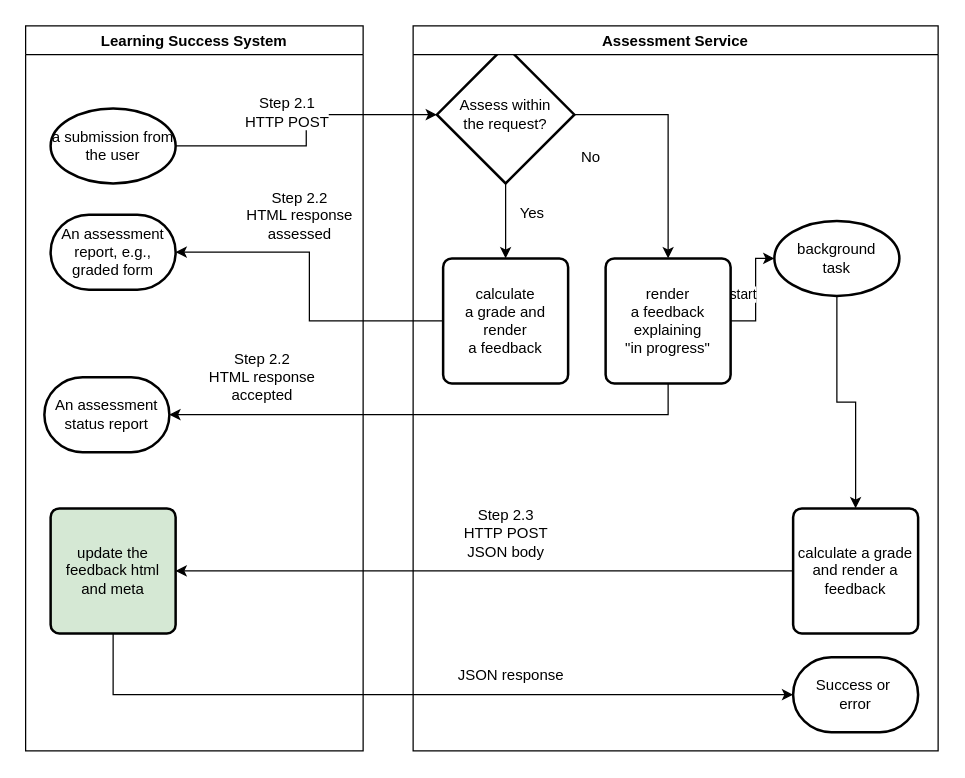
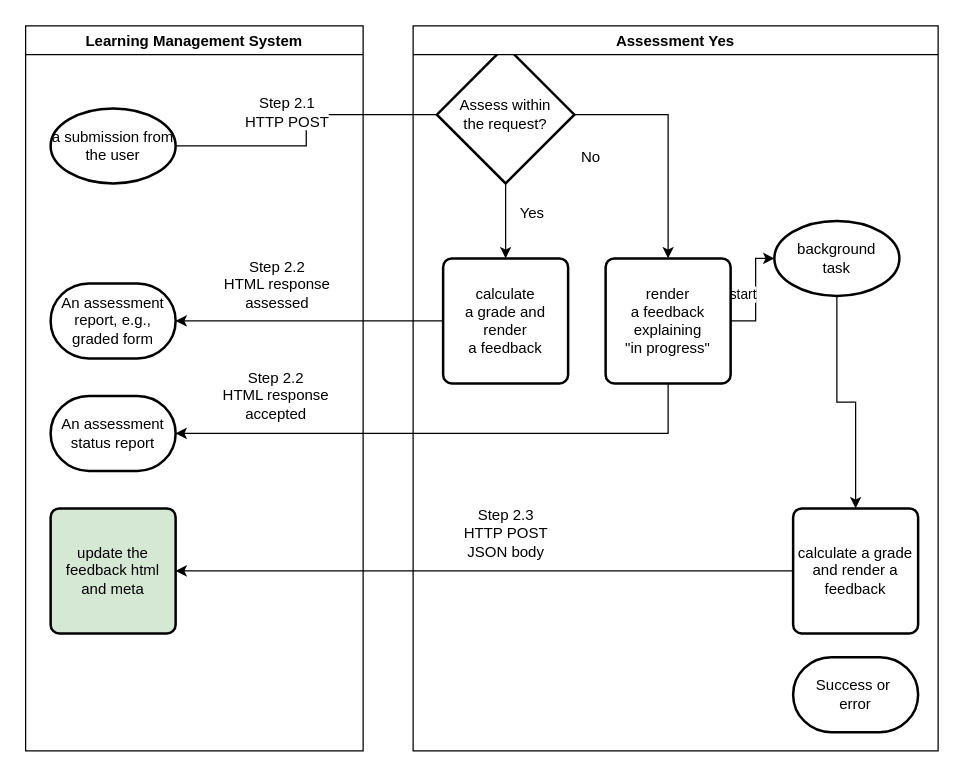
node "Learning Success System": label "Learning Success System" -> "Learning Management System"
node "Assessment Service": label "Assessment Service" -> "Assessment Yes"
edge "a submission from the user" -> "Assess within the request?": arrowhead classic -> none
node "An assessment report, e.g., graded form": moved (113, 252) -> (113, 321)
node "An assessment status report": moved (107, 414) -> (113, 433)
edge "update the feedback html and meta" -> "Success or error": removed, label "JSON response"
